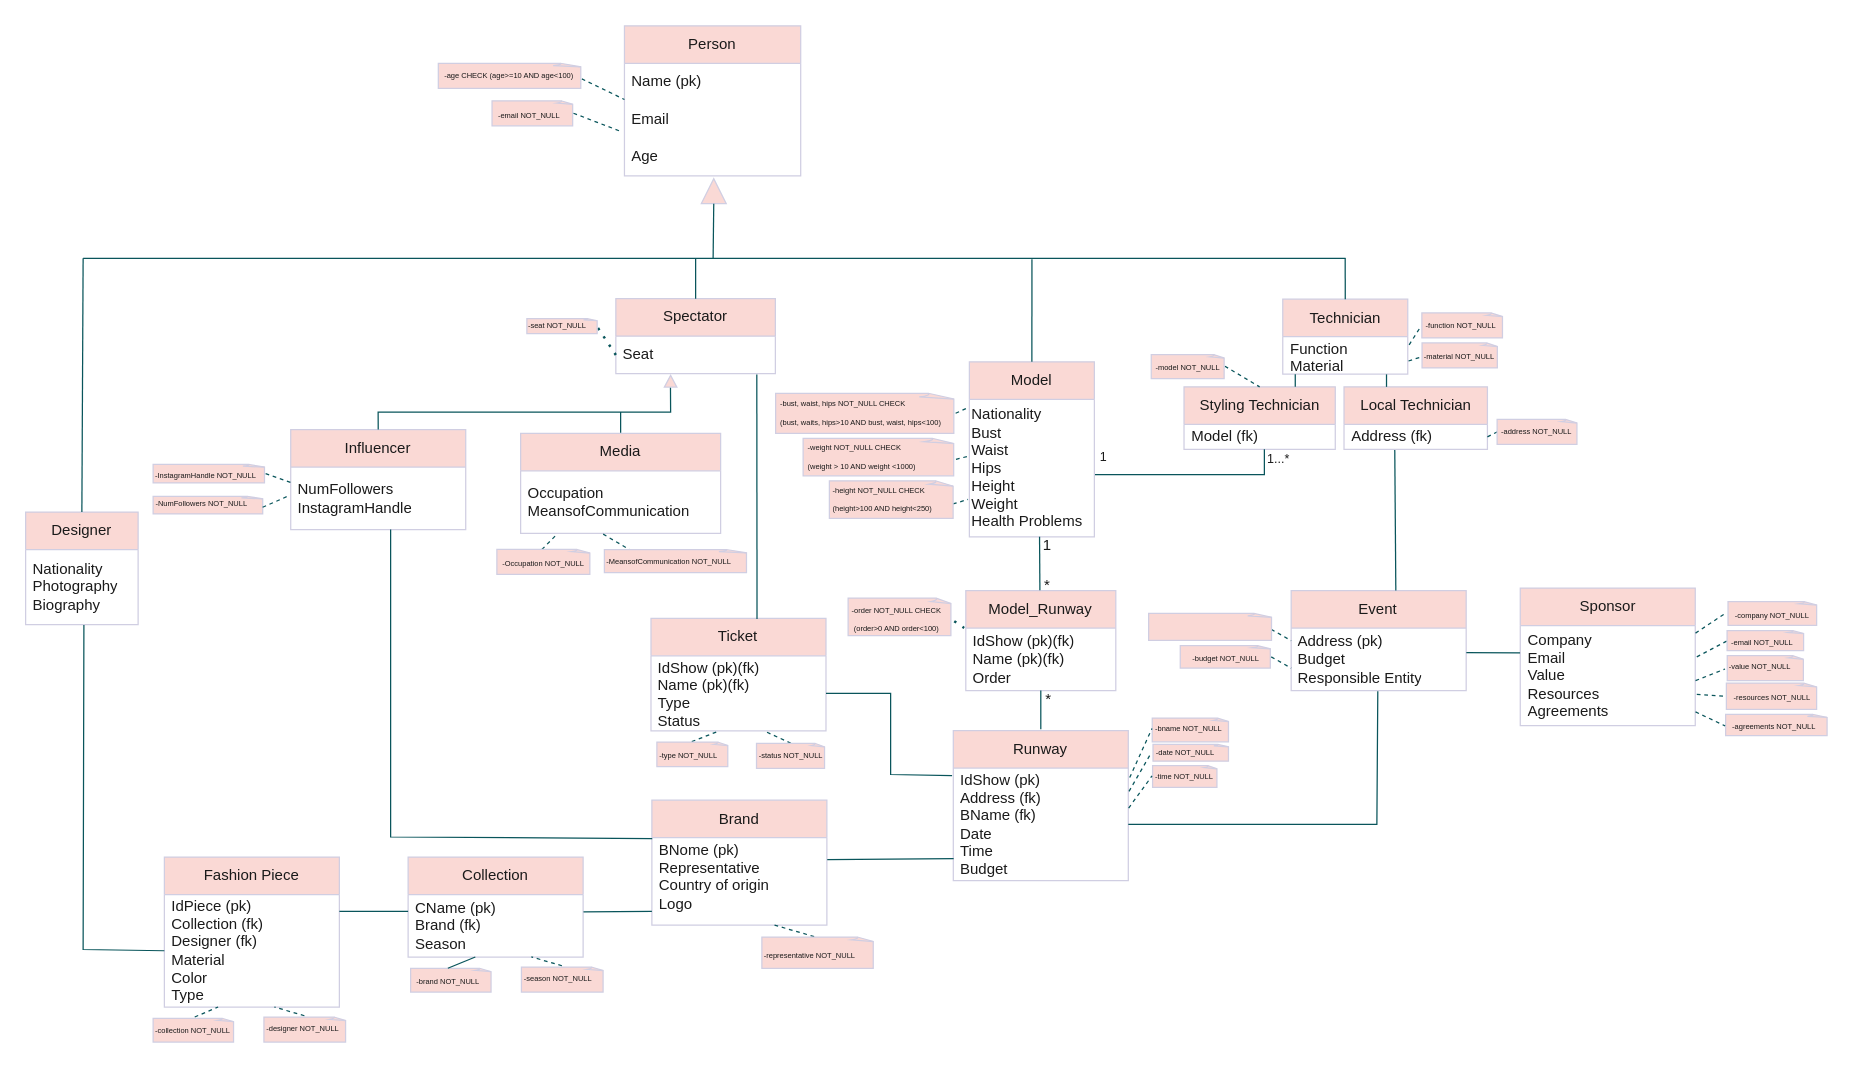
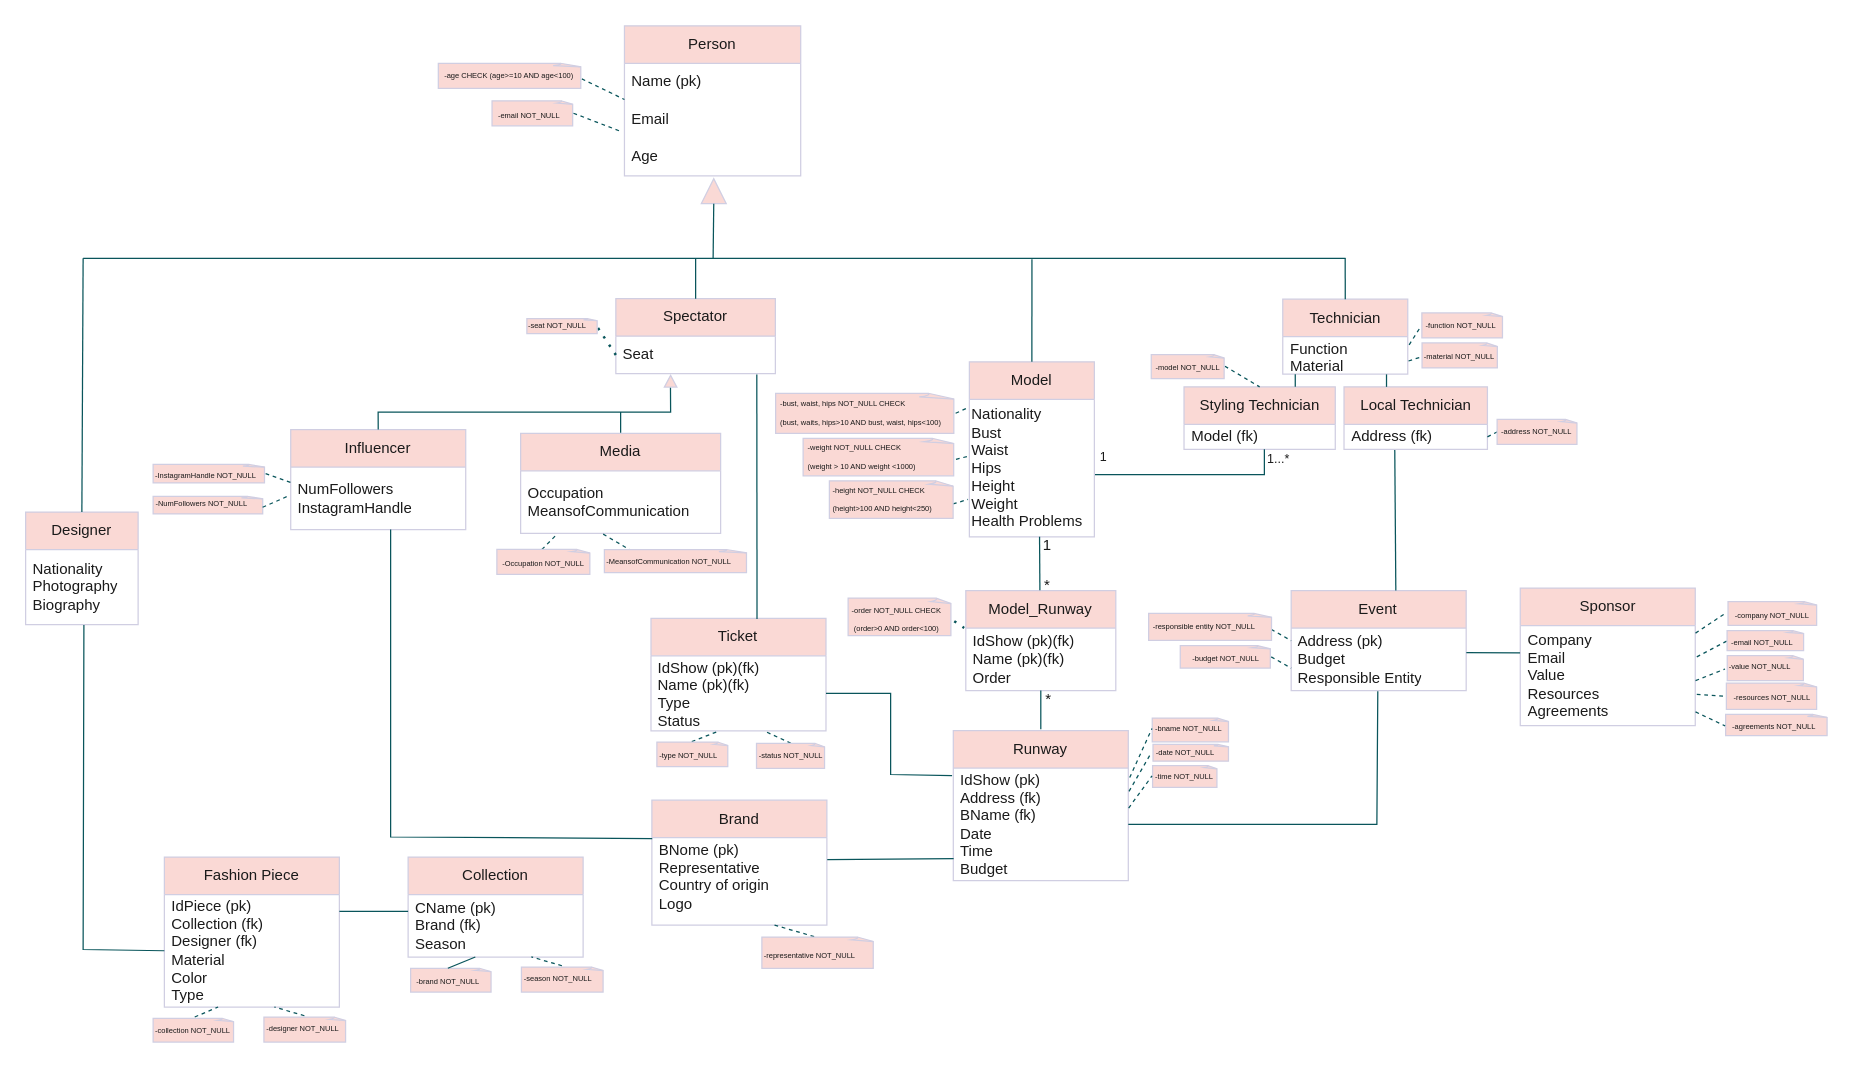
node "-responsible entity NOT_NULL": added
edge "BNome (pk) Representative Country of origin Logo" -- "CName (pk) Brand (fk) Season": removed
